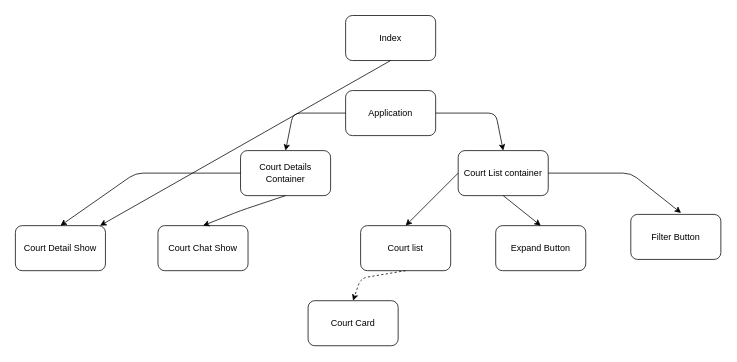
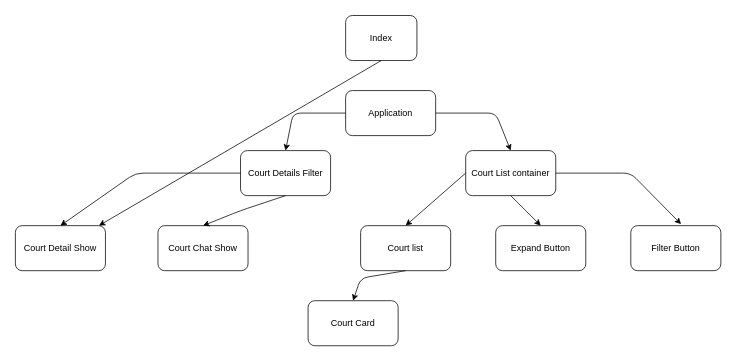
node "Index": size 90x45 -> 71x45
node "Court Details Container": label "Court Details Container" -> "Court Details Filter"
node "Court List container": moved (503, 173) -> (510, 173)
node "Filter Button": moved (675, 237) -> (675, 248)
edge "Court list" -> "Court Card": style dashed -> solid
